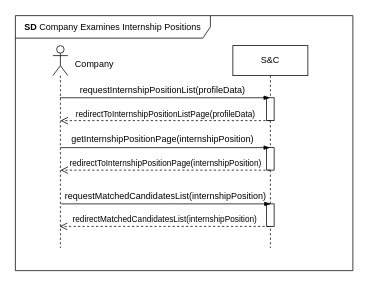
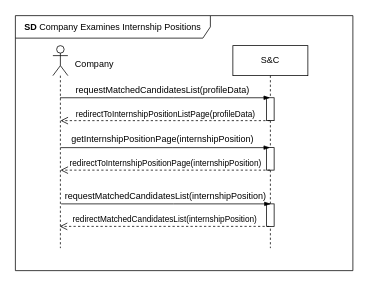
node "requestInternshipPositionList(profileData)": label "requestInternshipPositionList(profileData)" -> "requestMatchedCandidatesList(profileData)"
